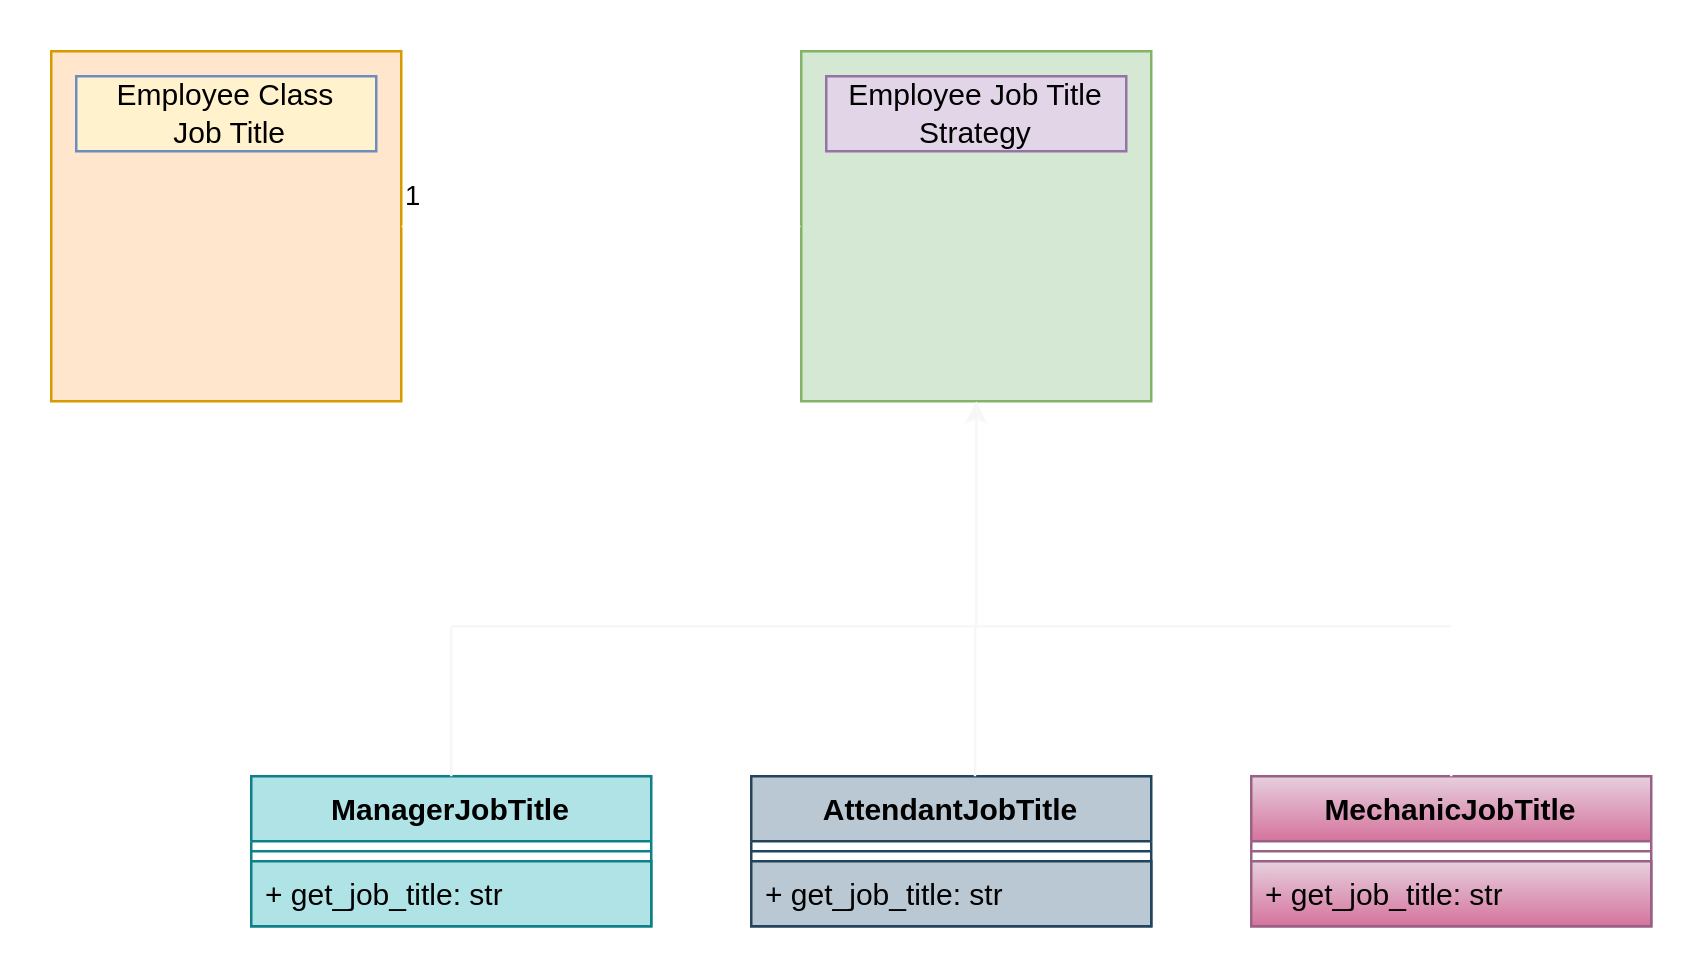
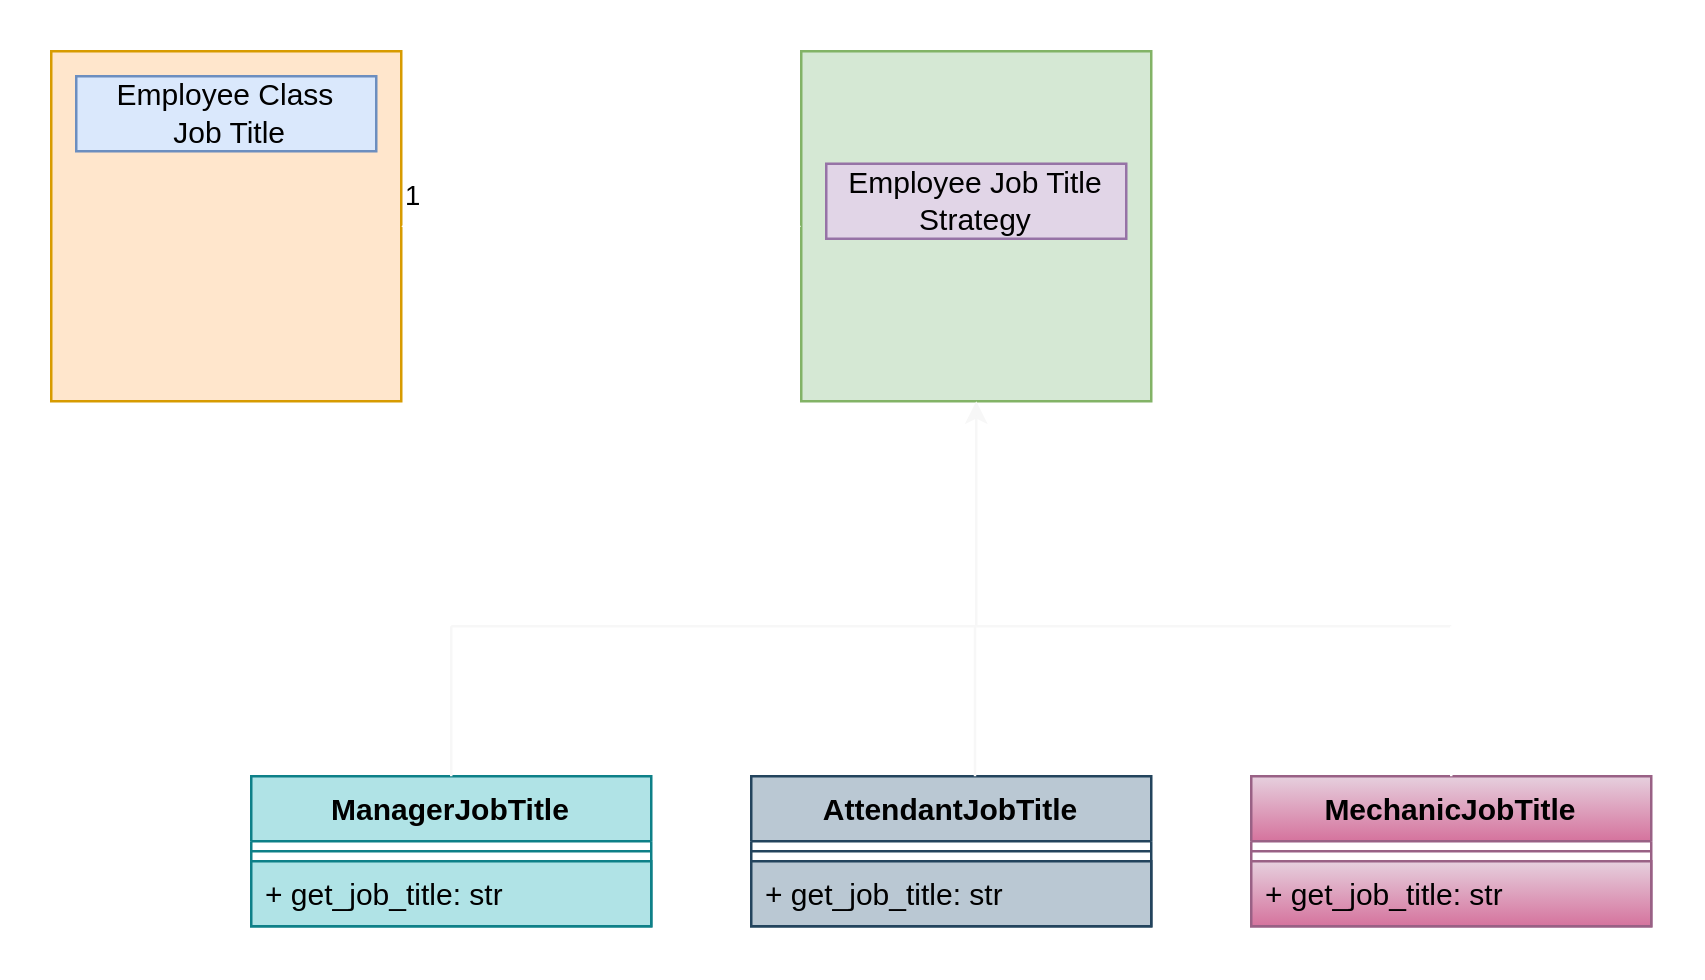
node "Employee Class Job Title": fillcolor #fff2cc -> #dae8fc
node "Employee Job Title Strategy": moved (976, 114) -> (976, 201)
